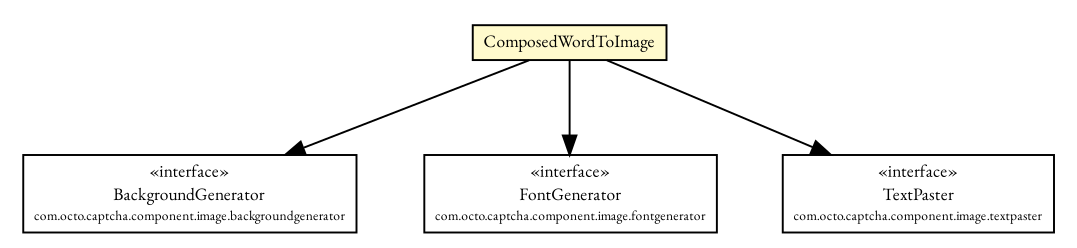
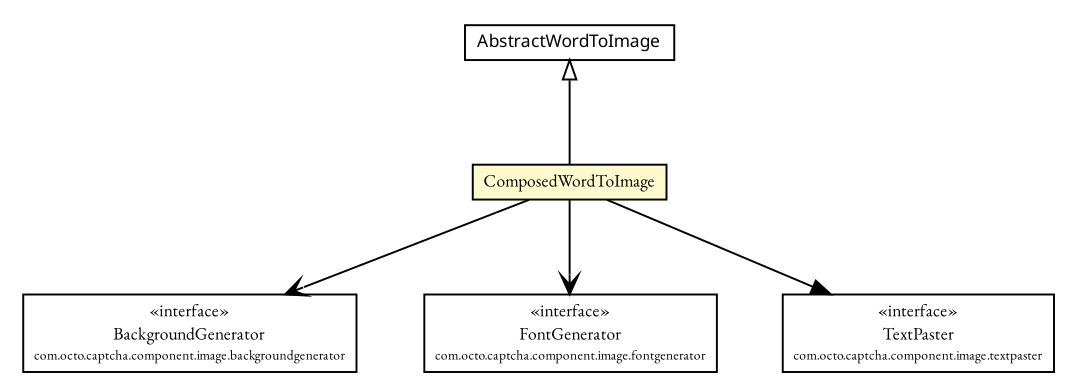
node "AbstractWordToImage": added
edge "ComposedWordToImage" -> "FontGenerator": arrowhead normal -> open
edge "ComposedWordToImage" -> "BackgroundGenerator": arrowhead normal -> open
